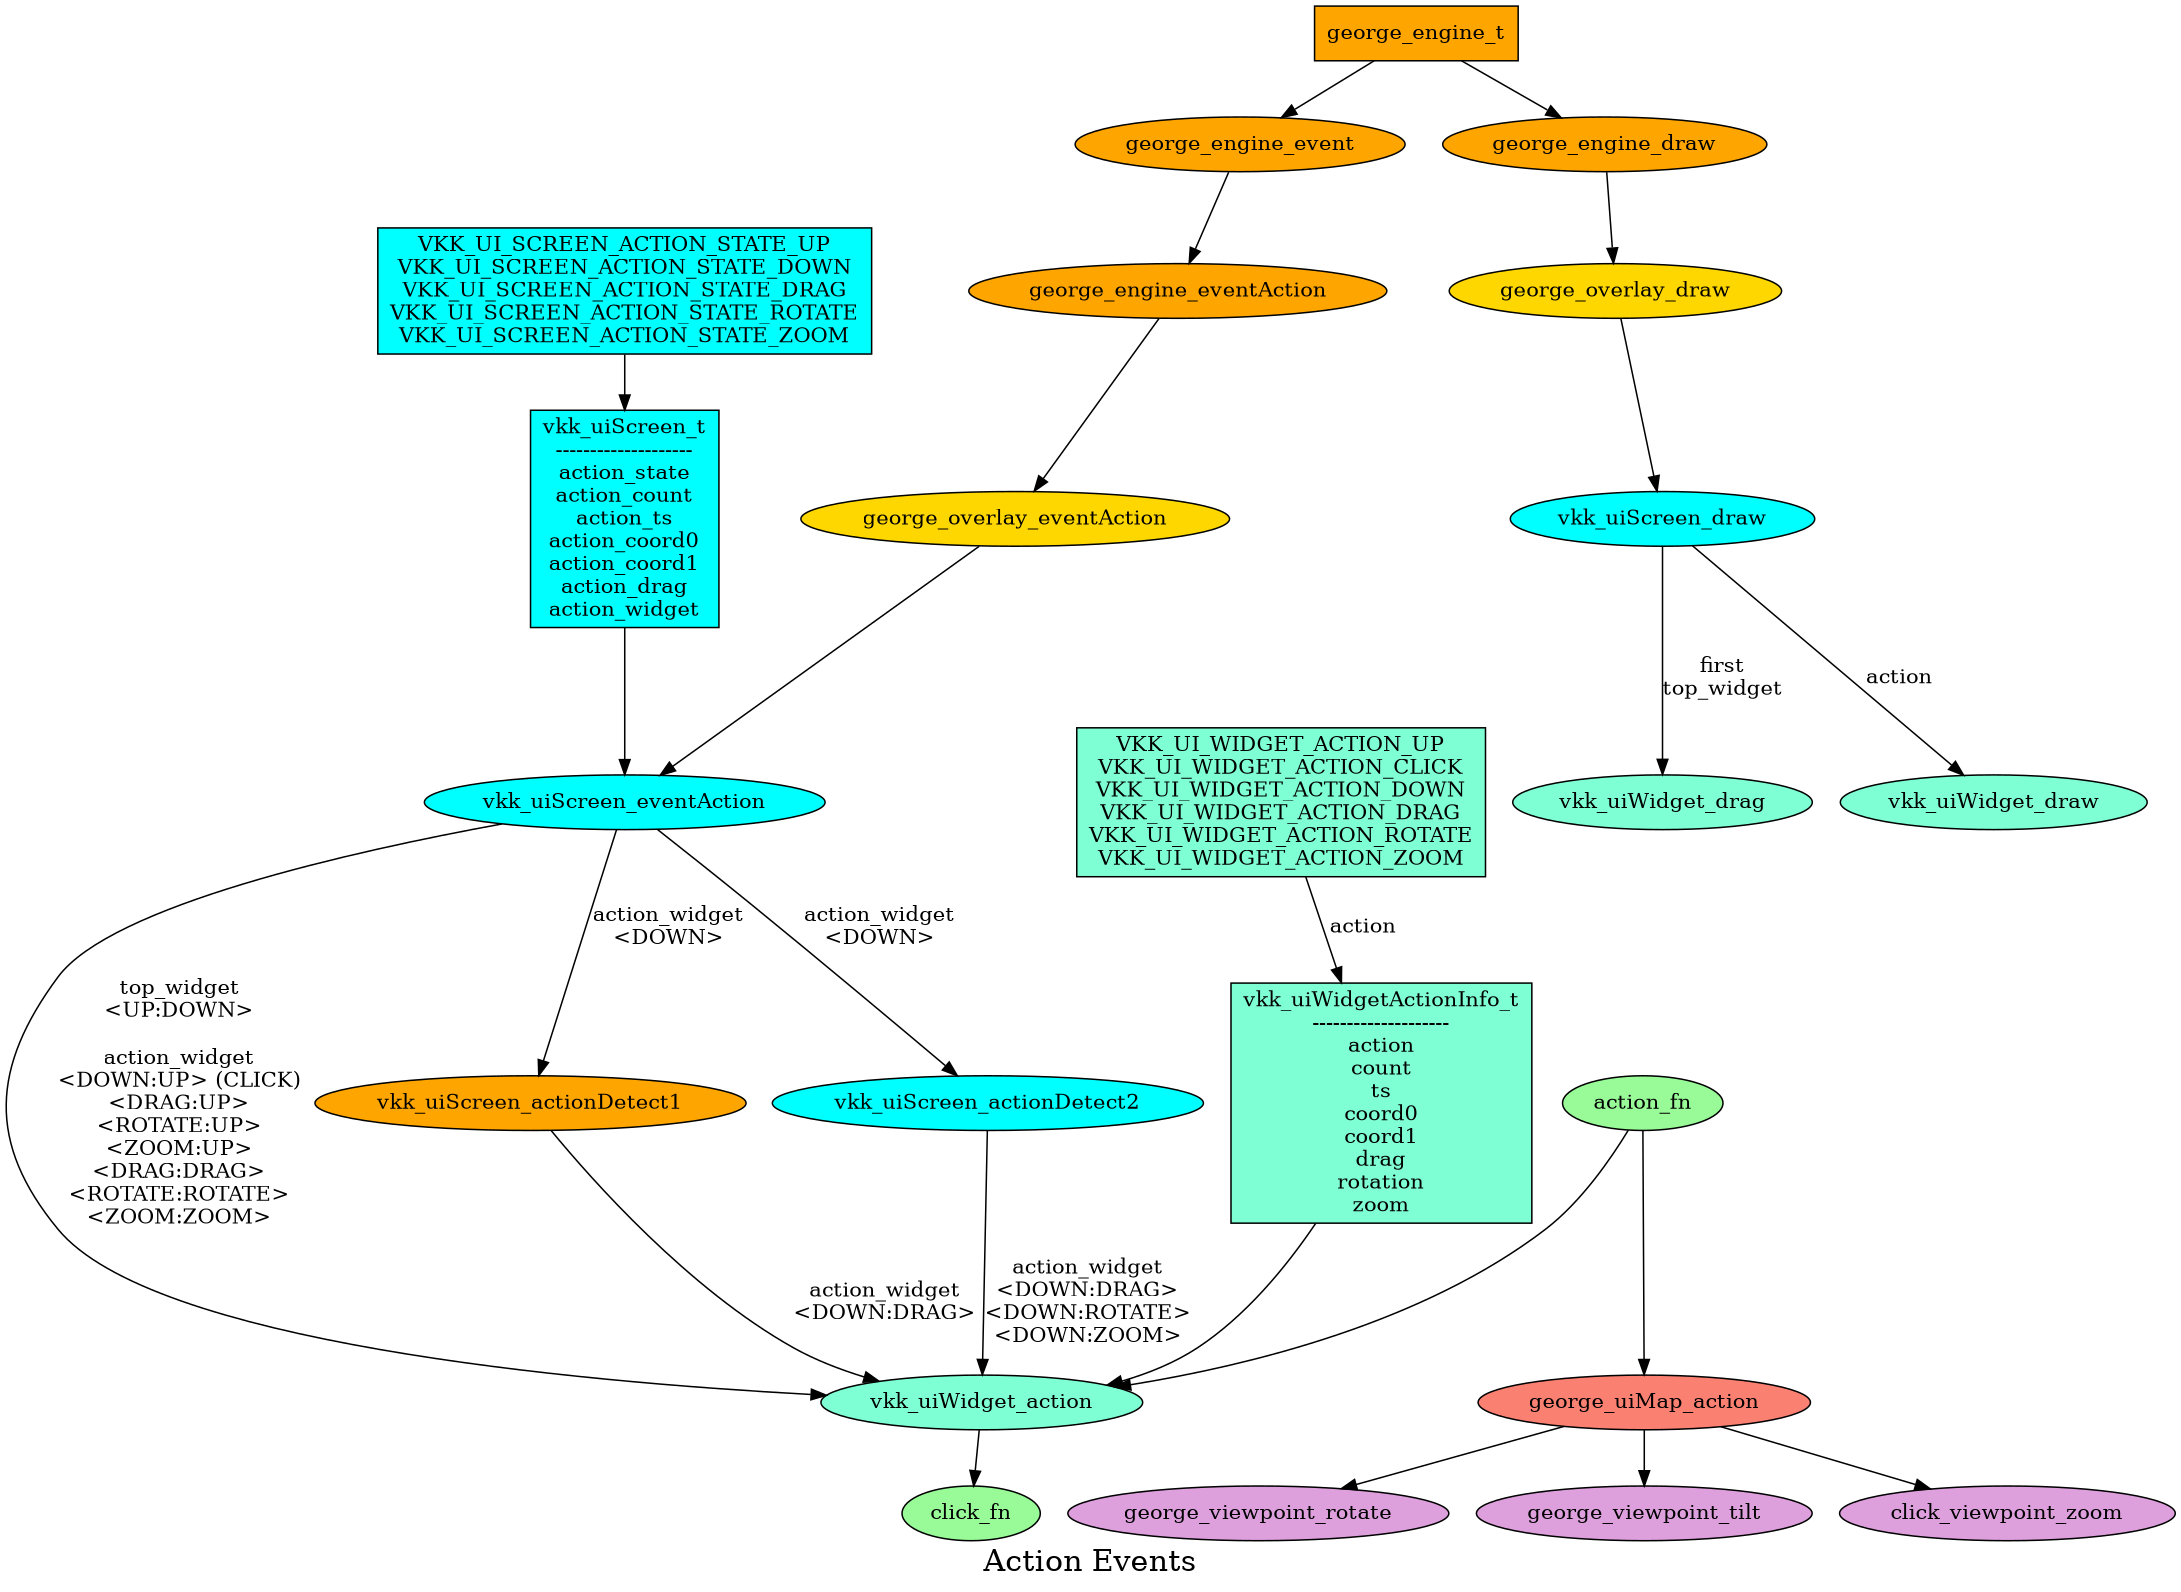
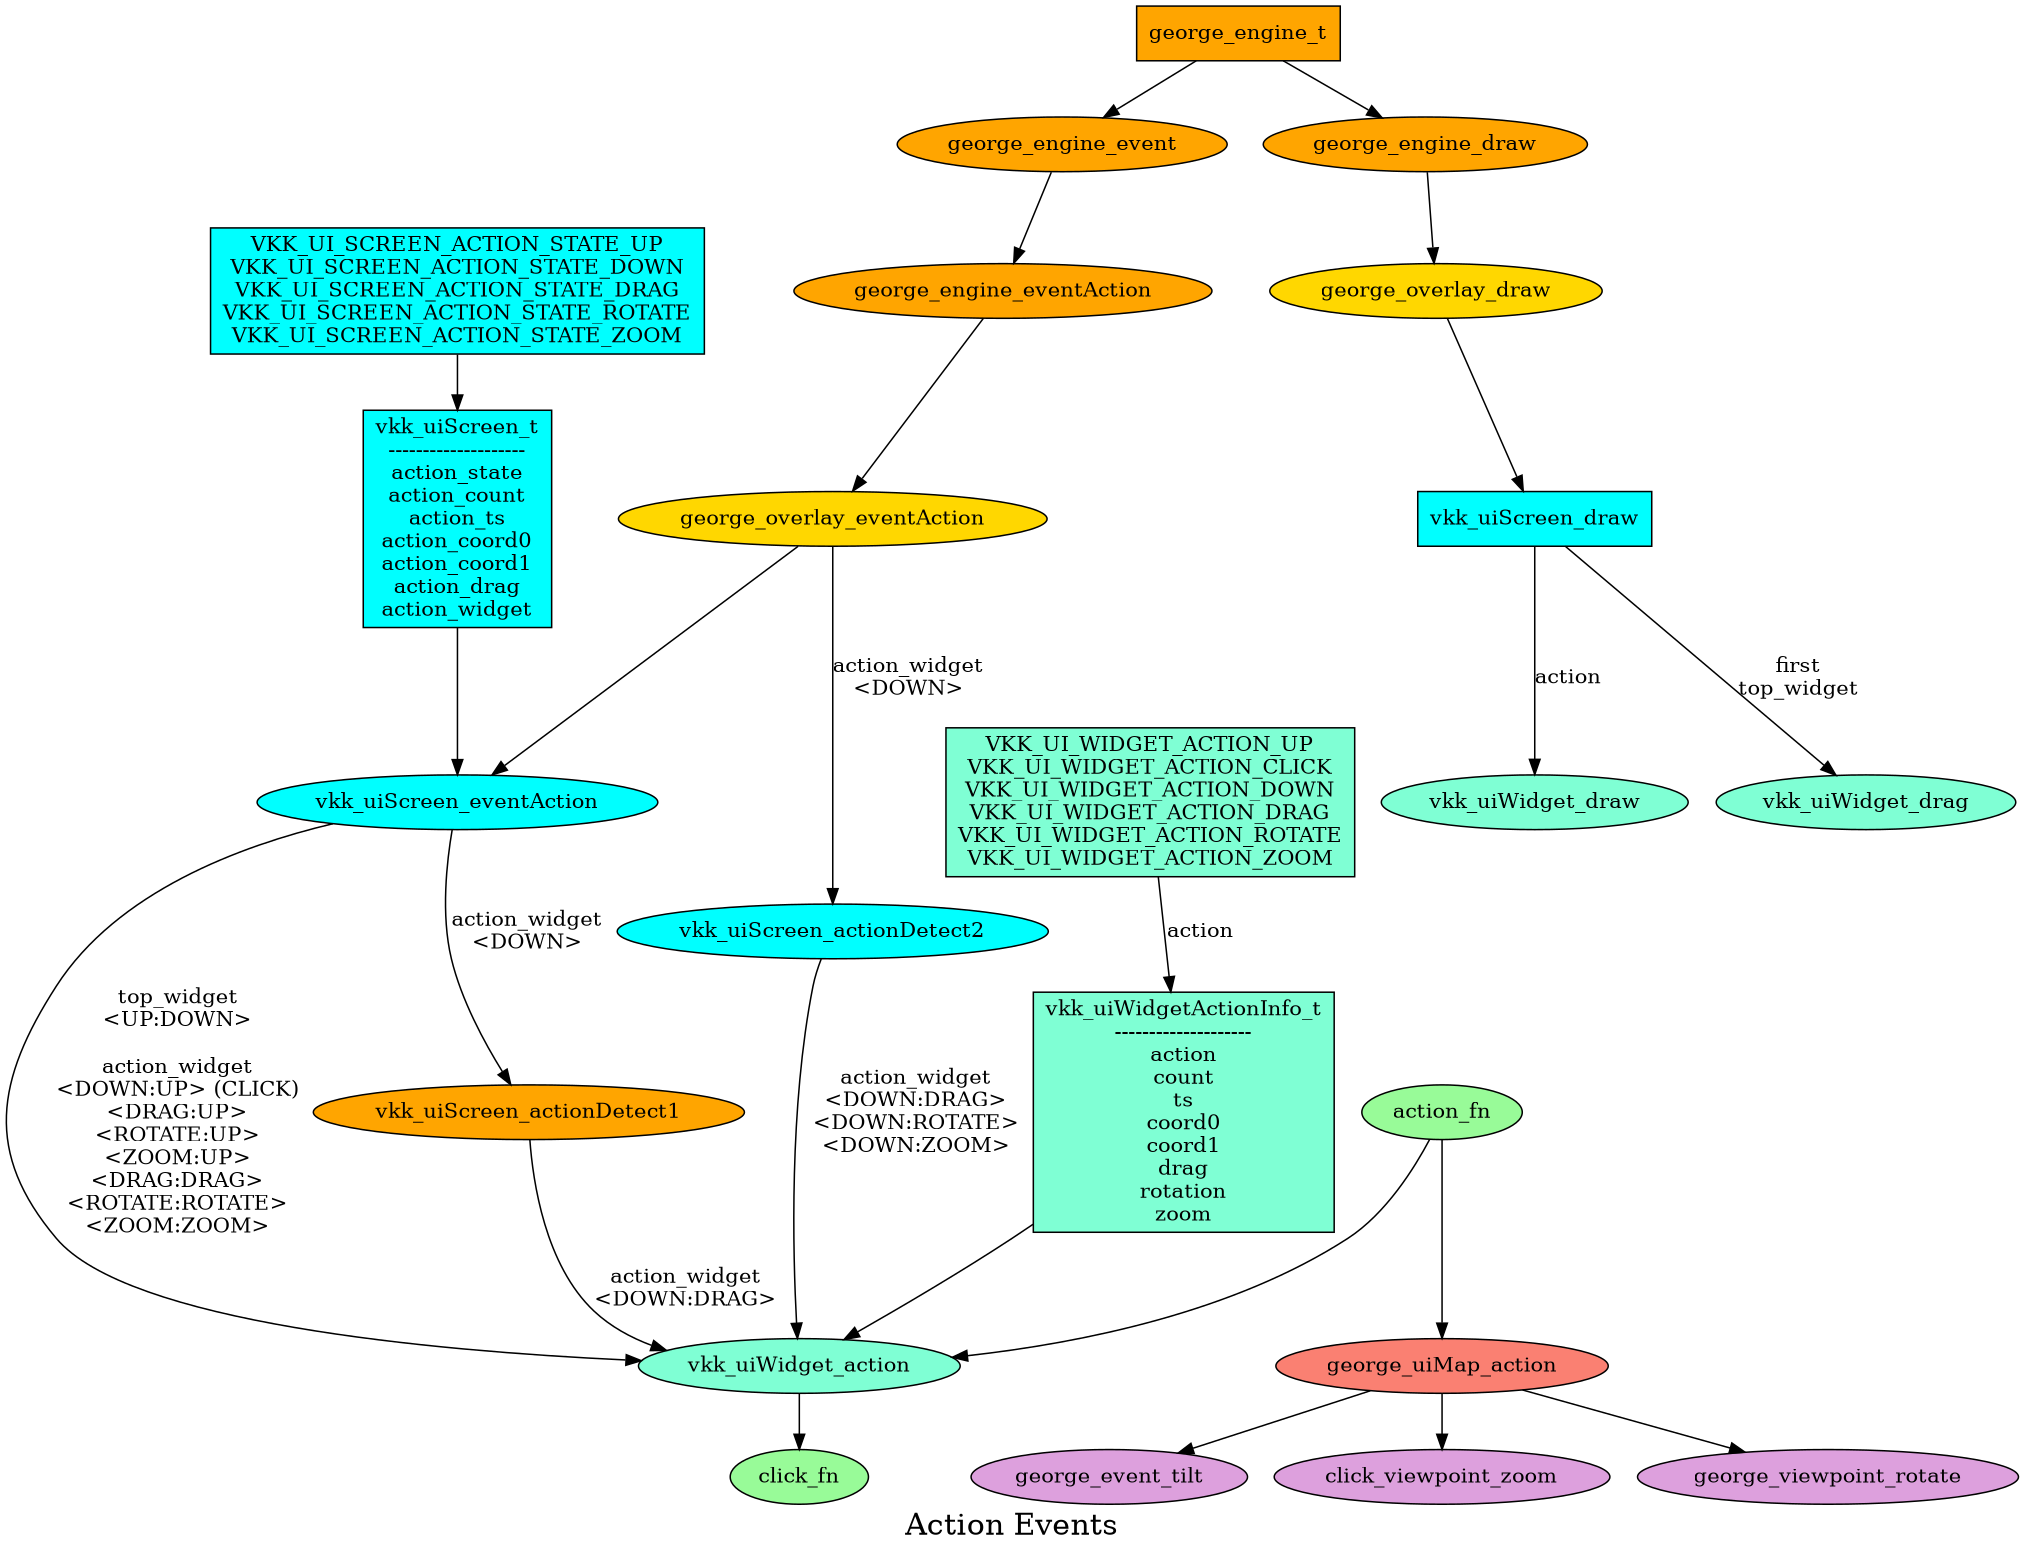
node "vkk_uiScreen_draw": shape ellipse -> box
edge "vkk_uiScreen_eventAction" -> "vkk_uiScreen_actionDetect2": now "george_overlay_eventAction" -> "vkk_uiScreen_actionDetect2"
node "george_viewpoint_tilt": label "george_viewpoint_tilt" -> "george_event_tilt"
